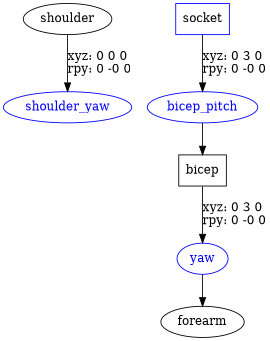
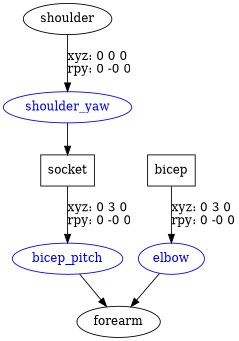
node "socket": color blue -> black
edge "shoulder_yaw" -> "socket": added
edge "bicep_pitch" -> "bicep": now "bicep_pitch" -> "forearm"
node "yaw": label "yaw" -> "elbow"
